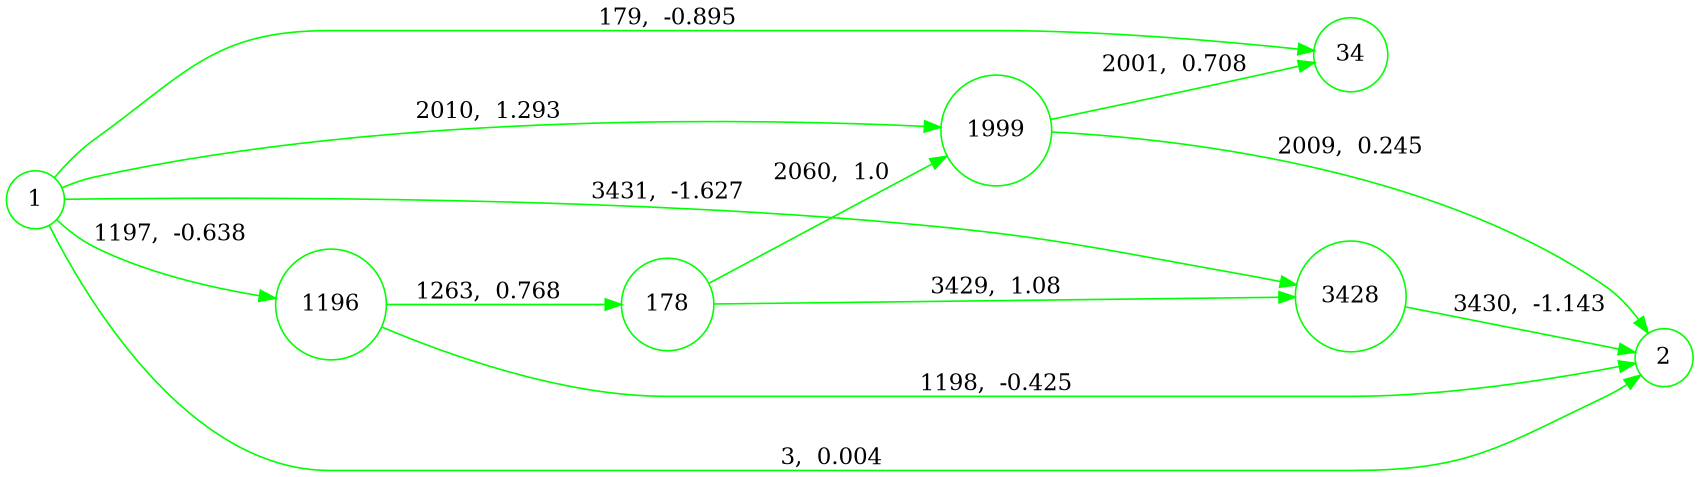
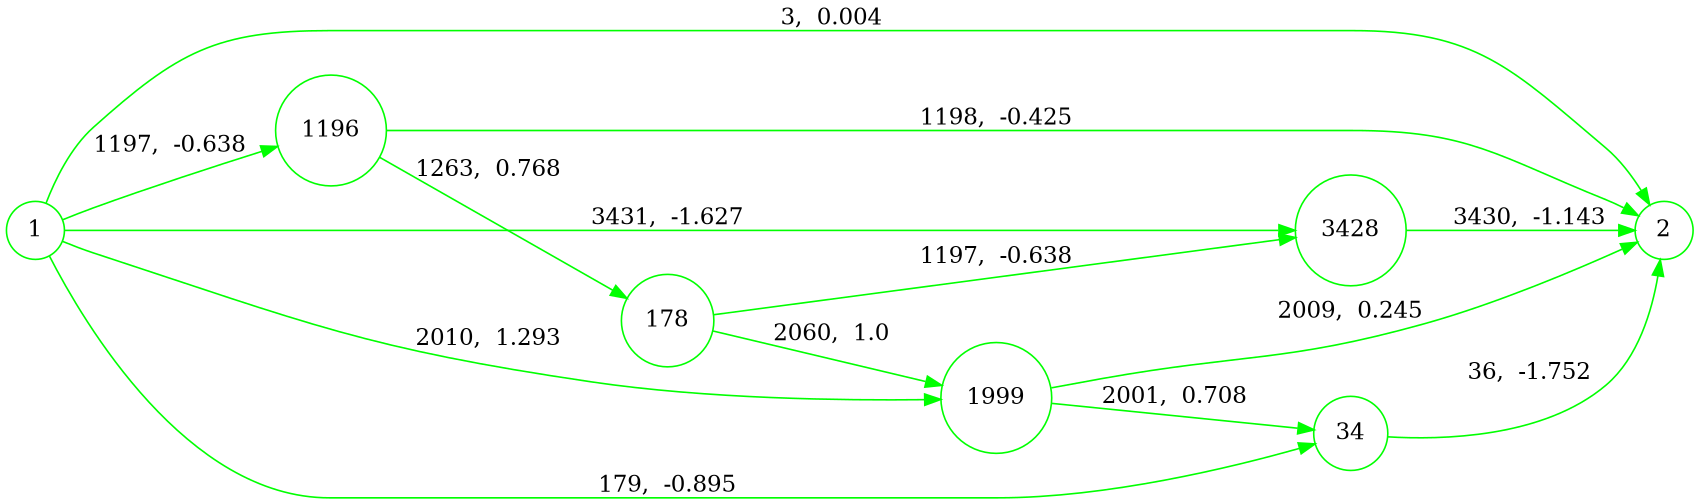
edge "178" -> "3428": label "3429,  1.08" -> "1197,  -0.638"
edge "34" -> "2": added, label "36,  -1.752"
